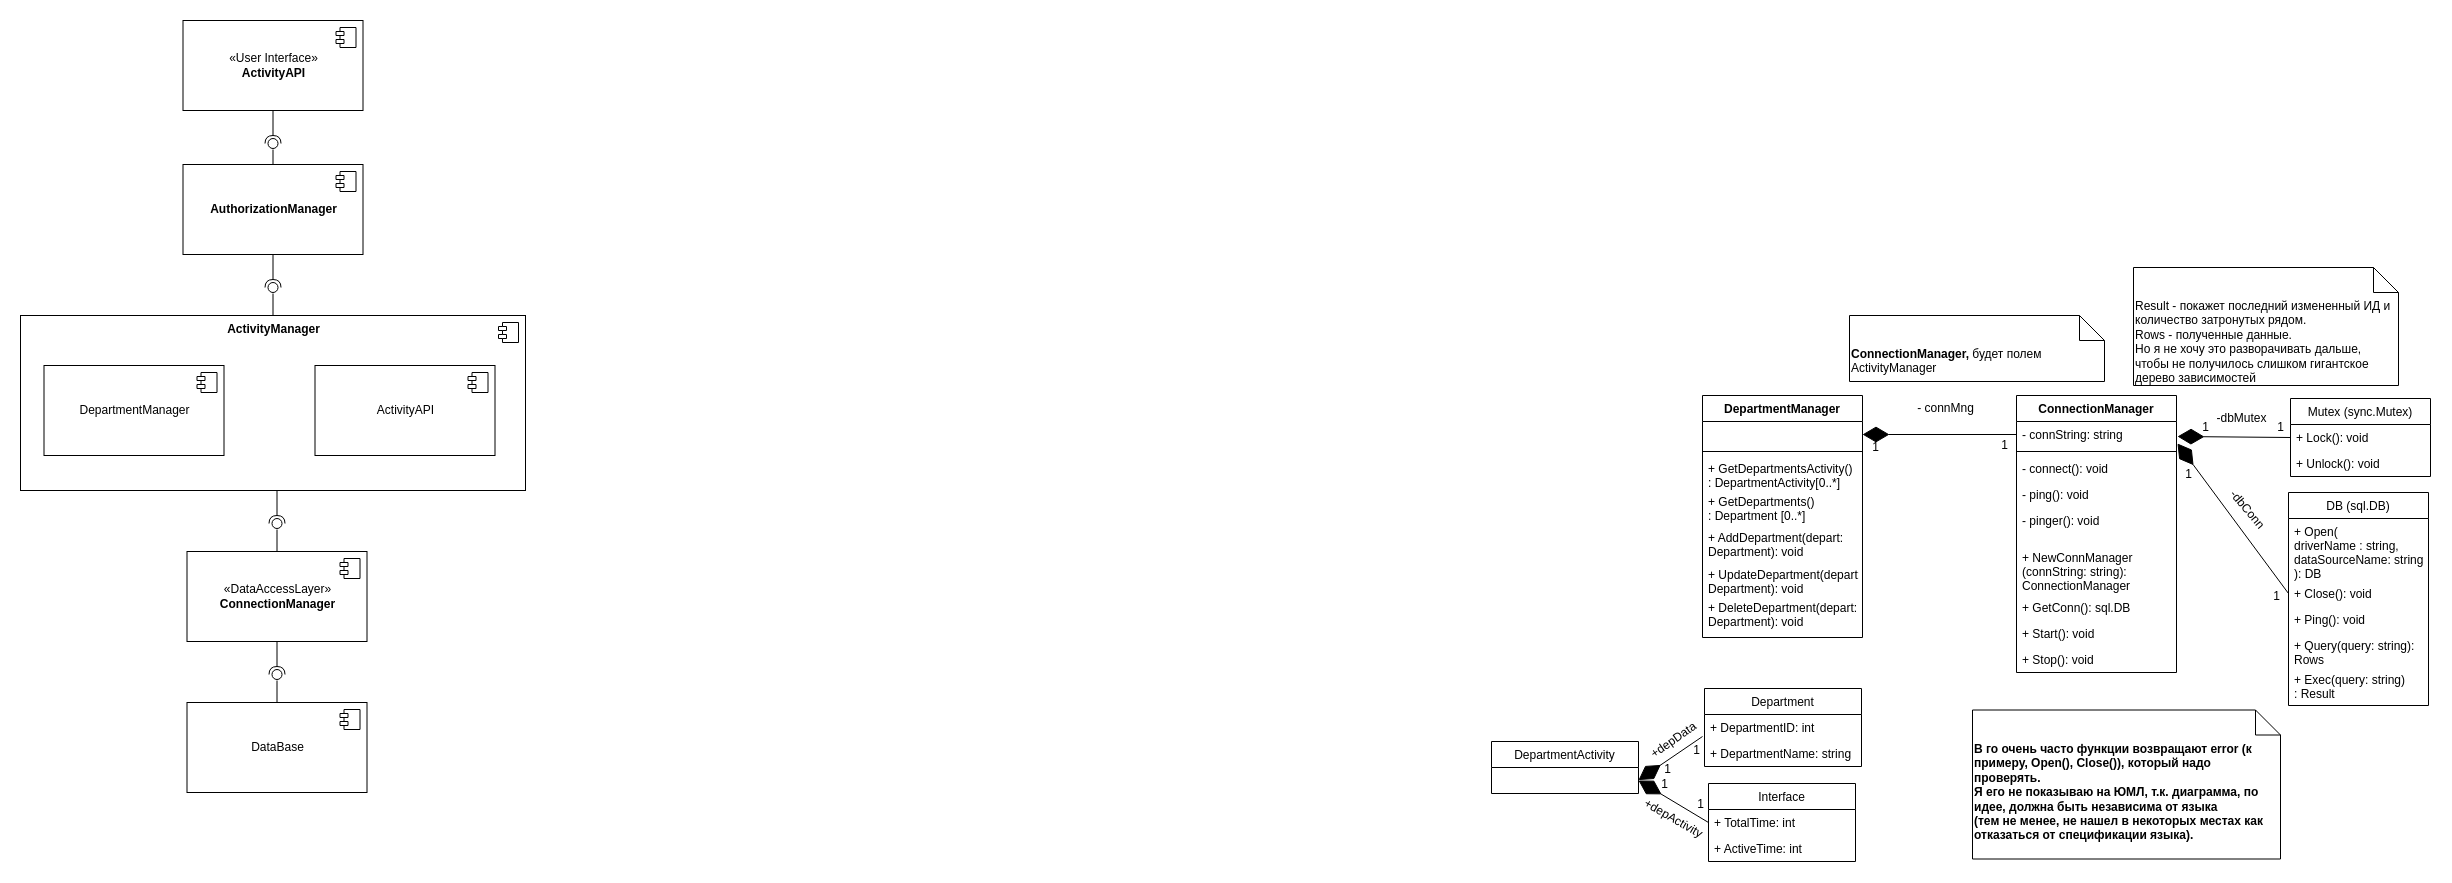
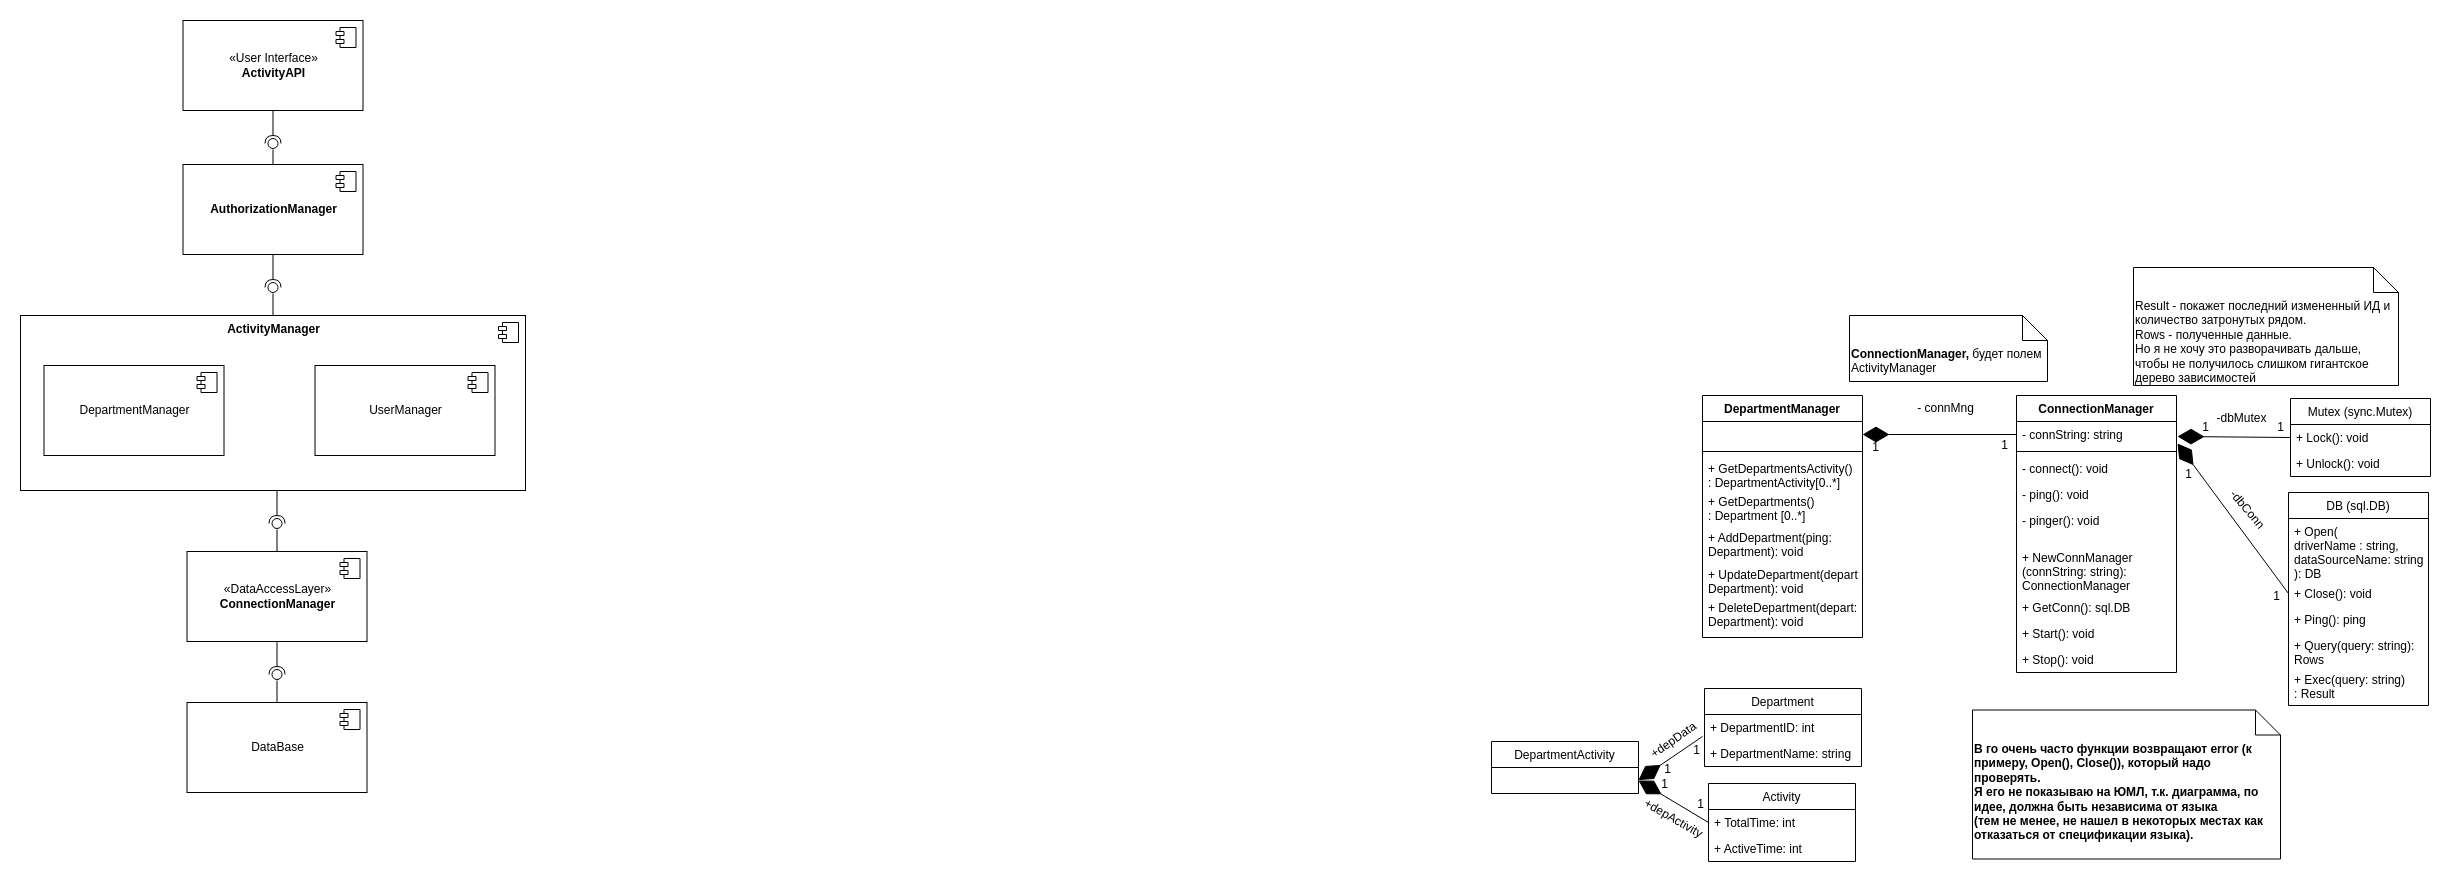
node "ConnectionManager, будет полем ActivityManager": size 255x66 -> 198x66
node "ActivityAPI": label "ActivityAPI" -> "UserManager"
node "+ AddDepartment(depart: Department): void": label "+ AddDepartment(depart: Department): void" -> "+ AddDepartment(ping: Department): void"
node "+ Ping(): void": label "+ Ping(): void" -> "+ Ping(): ping"
node "Interface": label "Interface" -> "Activity"
